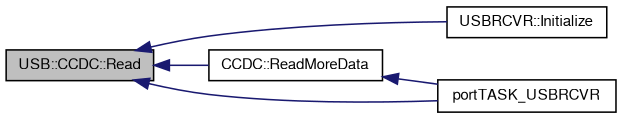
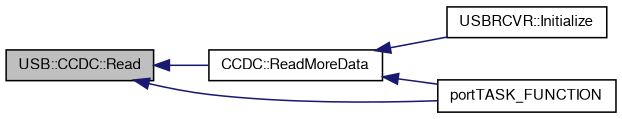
edge "USBRCVR::Initialize" -> "USB::CCDC::Read": now "USBRCVR::Initialize" -> "CCDC::ReadMoreData"
node "portTASK_USBRCVR": label "portTASK_USBRCVR" -> "portTASK_FUNCTION"
